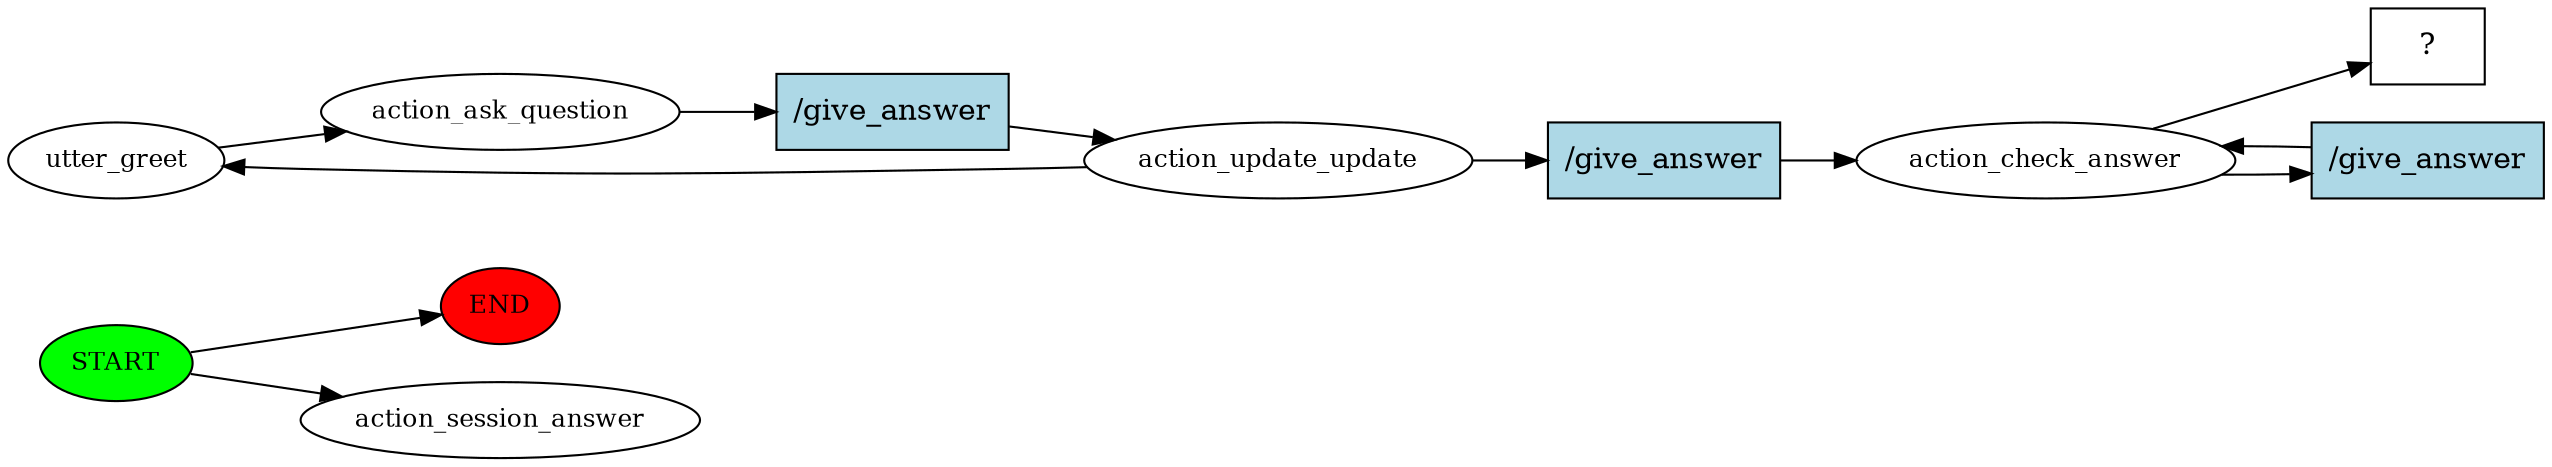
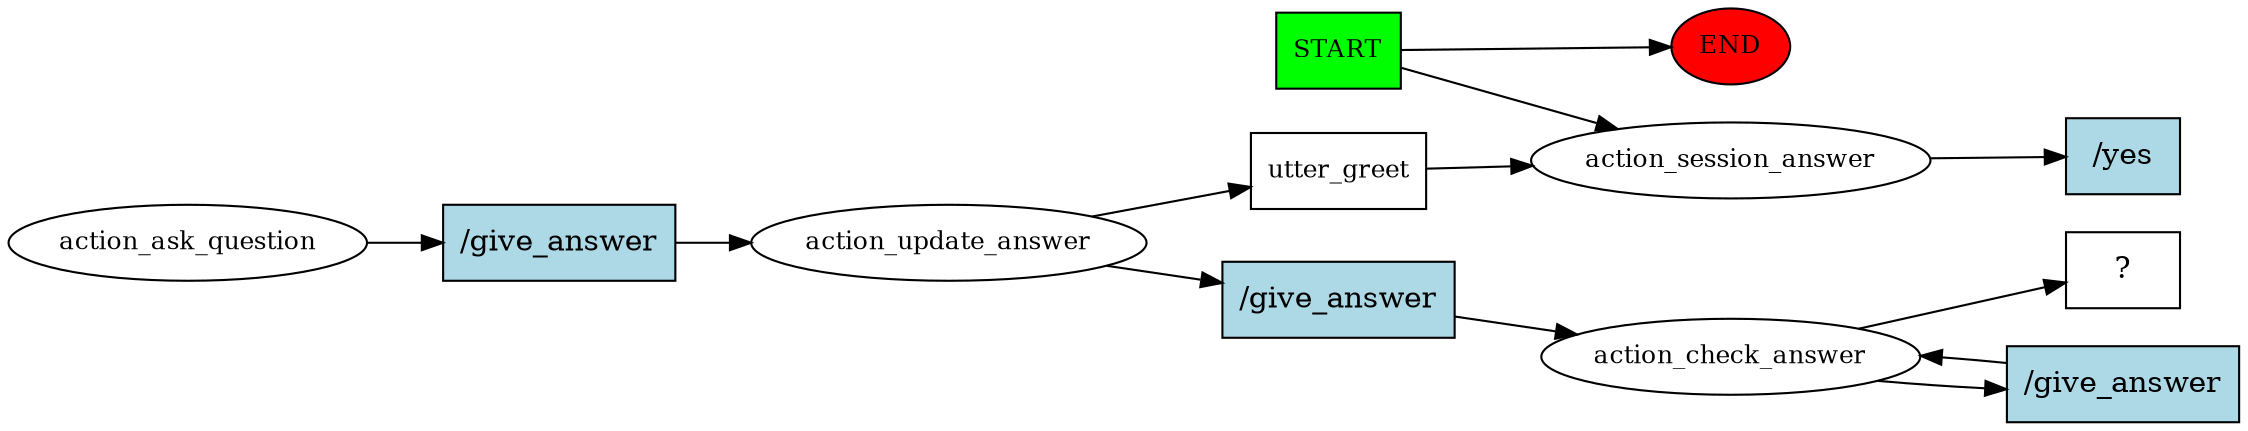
edge "utter_greet" -> "action_ask_question": now "utter_greet" -> "action_session_answer"
node "/yes": added
node "utter_greet": shape ellipse -> box
node "action_update_update": label "action_update_update" -> "action_update_answer"
node "START": shape ellipse -> box
